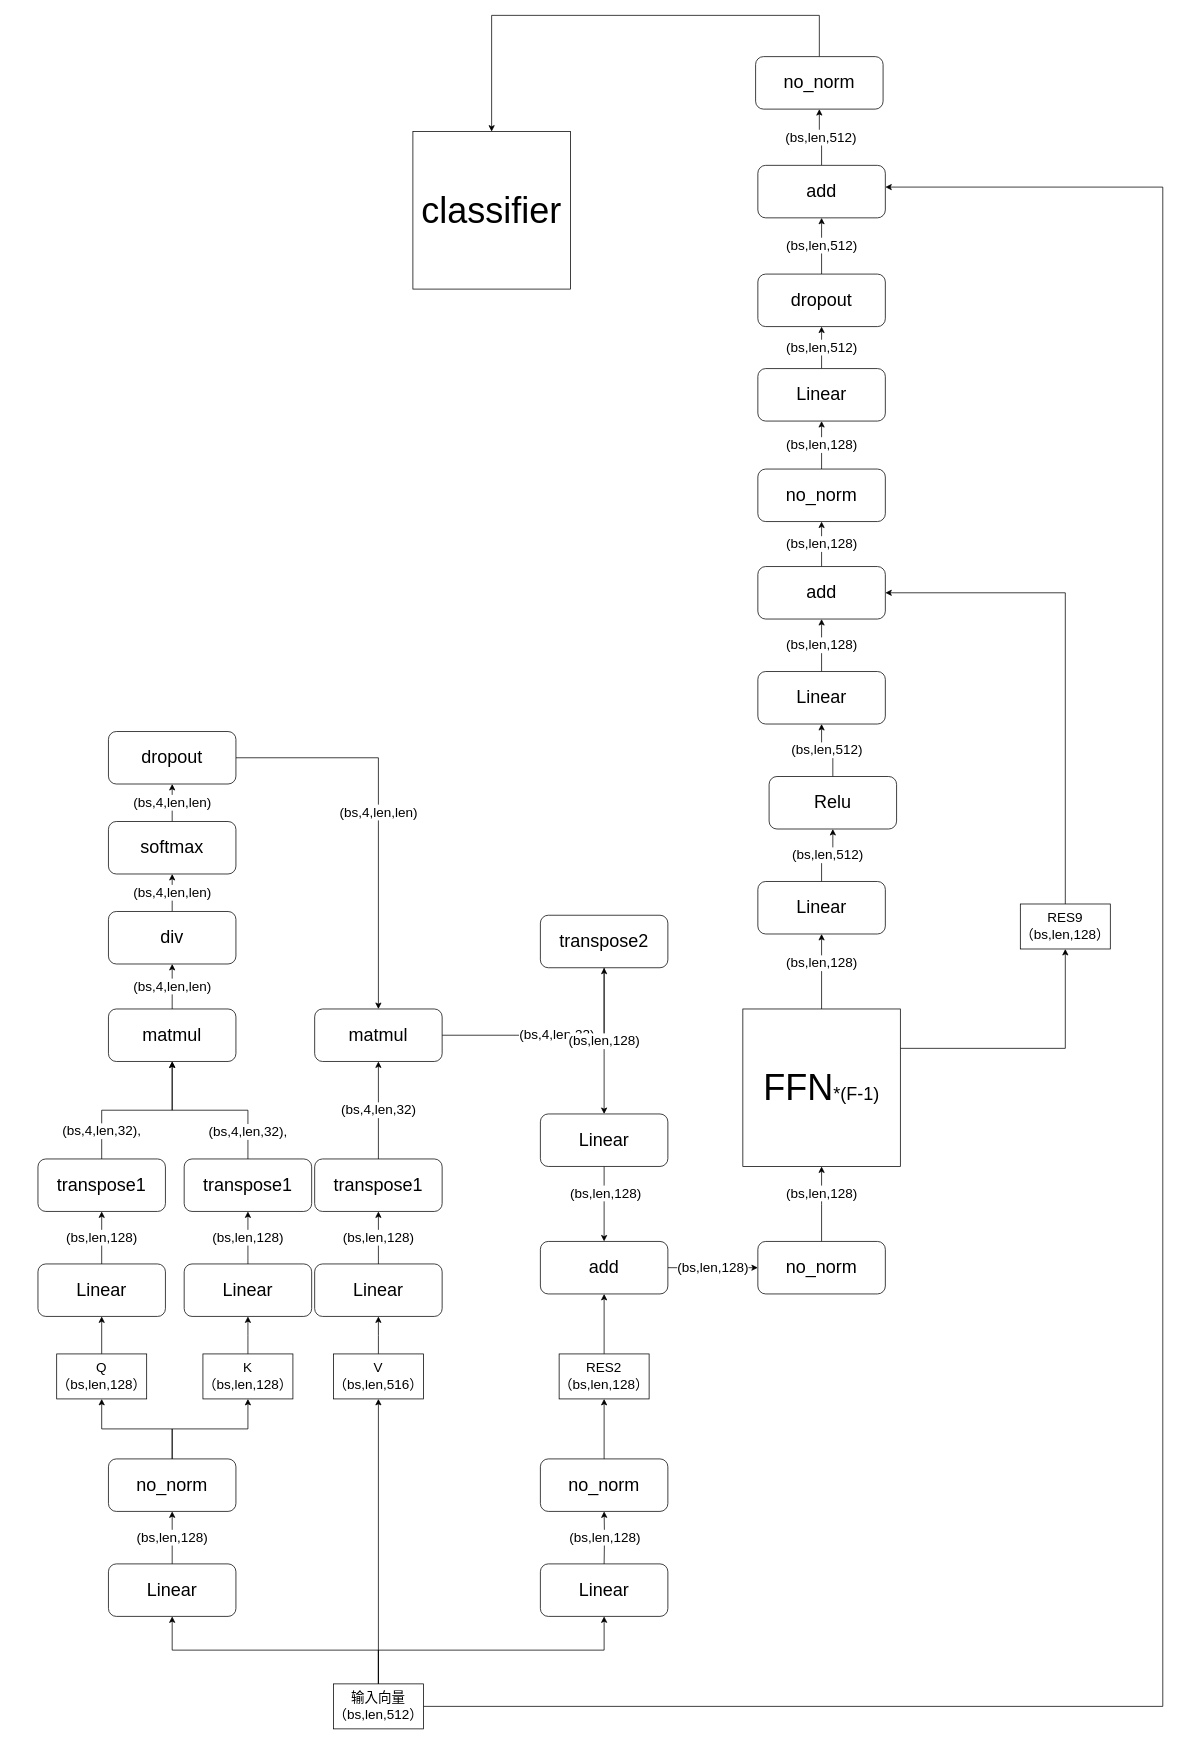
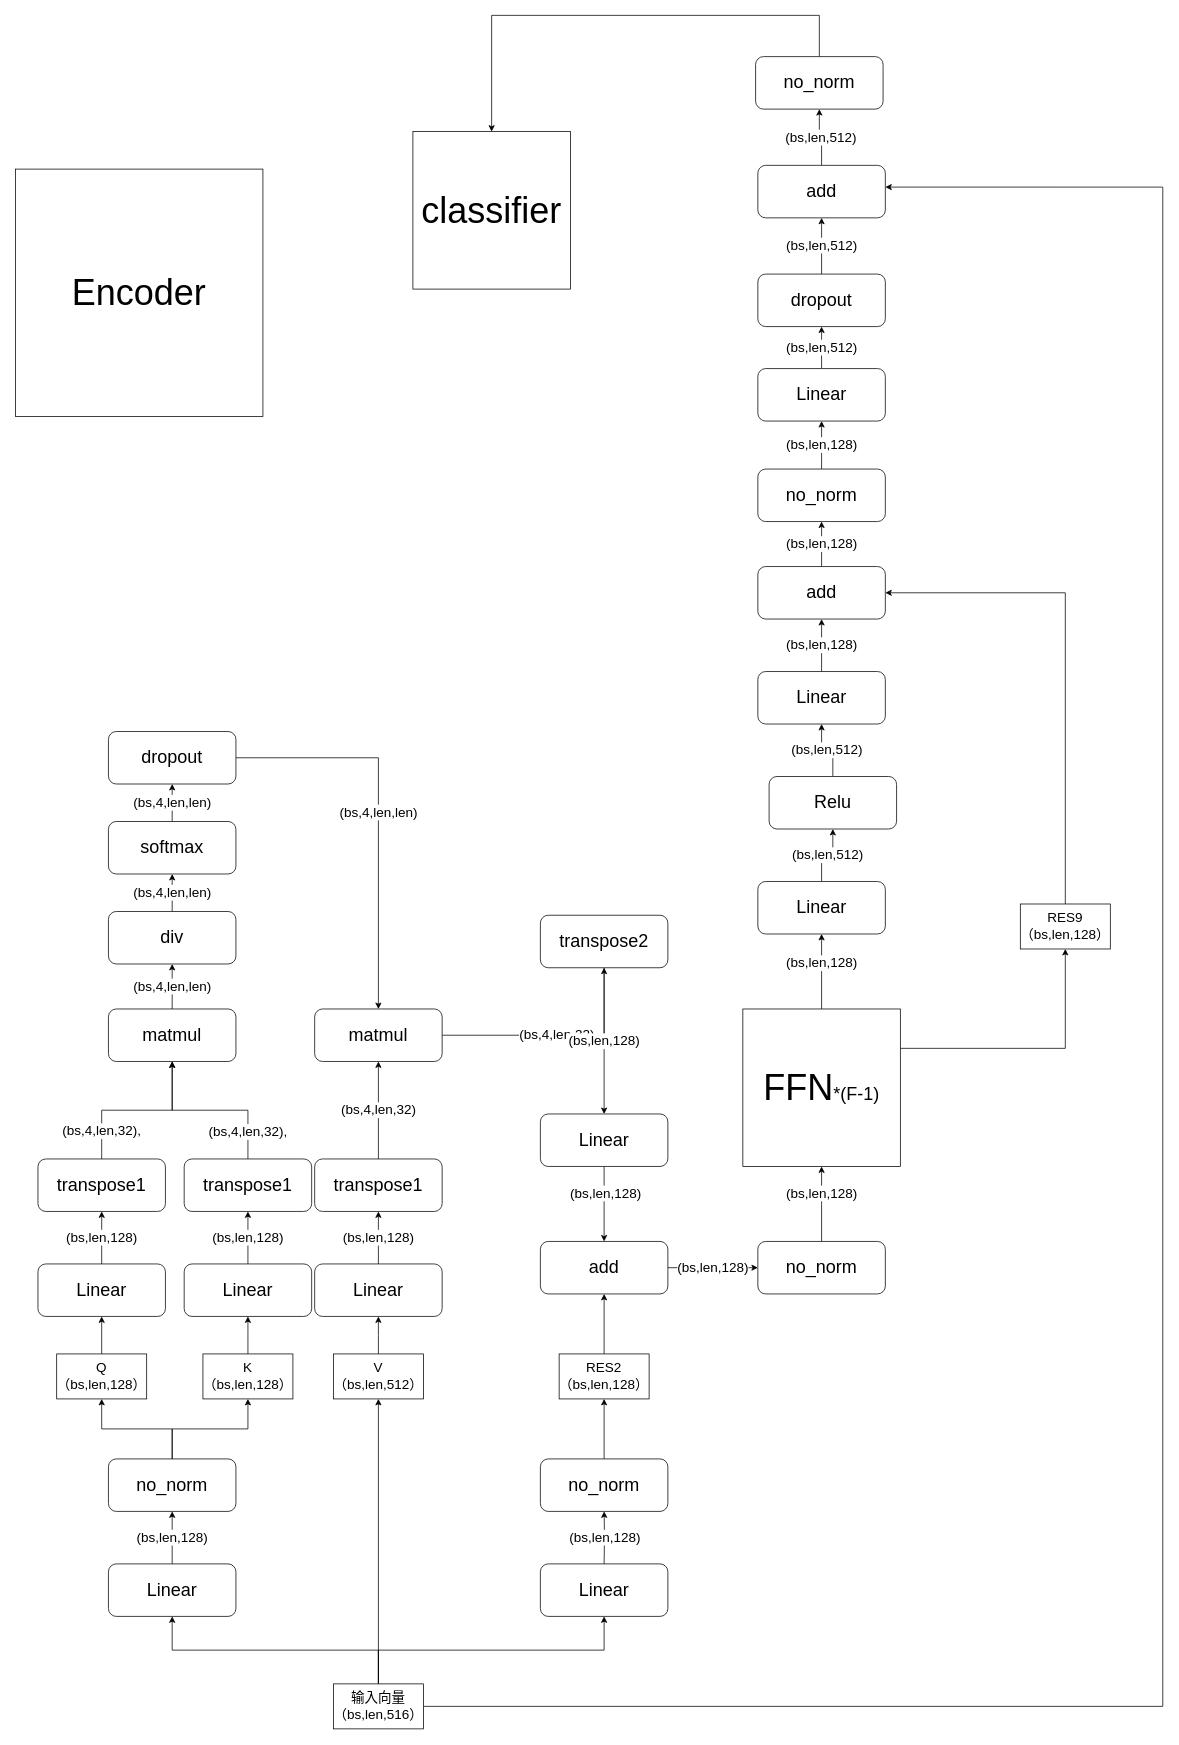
node "Encoder": added
node "V （bs,len,516）": label "V （bs,len,516）" -> "V （bs,len,512）"
node "输入向量 （bs,len,512）": label "输入向量 （bs,len,512）" -> "输入向量 （bs,len,516）"
